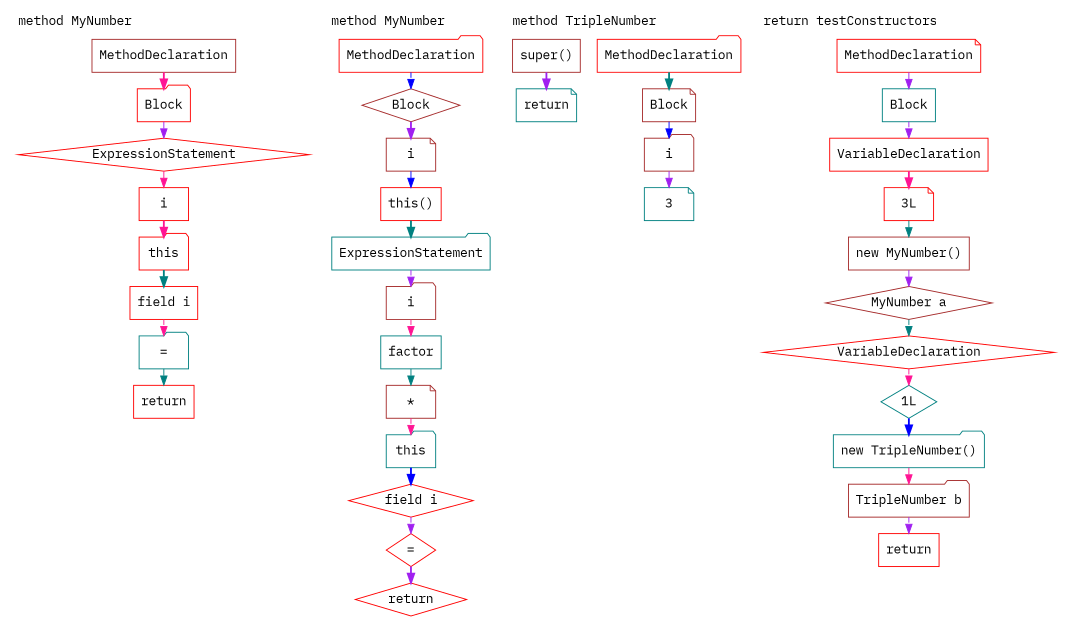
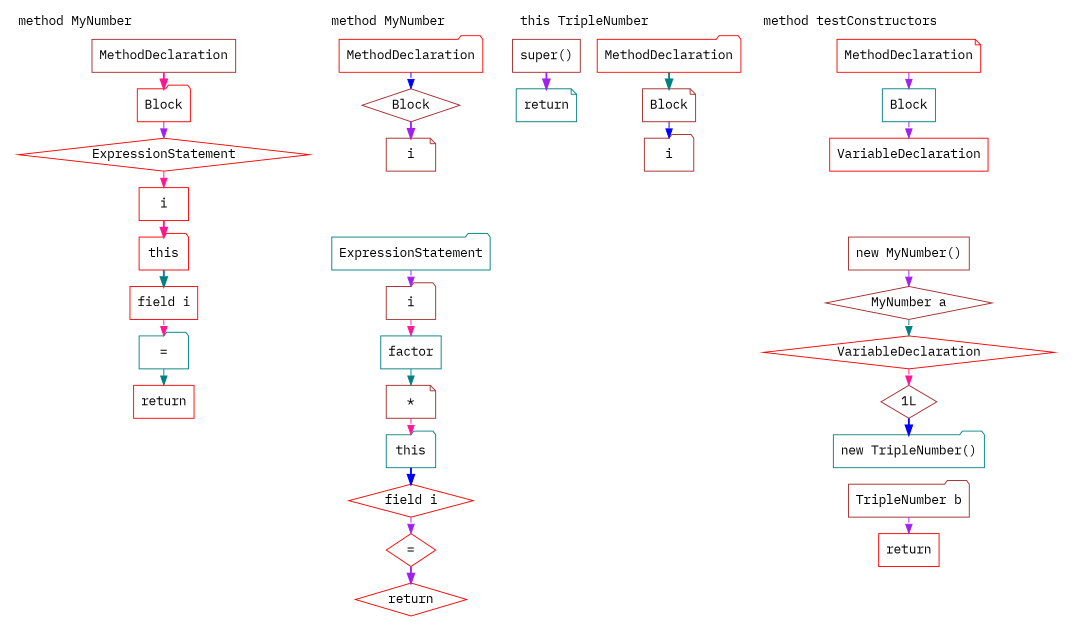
cluster "method TripleNumber": label "method TripleNumber" -> "this TripleNumber"
cluster "return testConstructors": label "return testConstructors" -> "method testConstructors"
node "this()": removed
node "3": removed
node "3L": removed
node "1L": color teal -> brown
edge "new TripleNumber()" -> "TripleNumber b": removed
